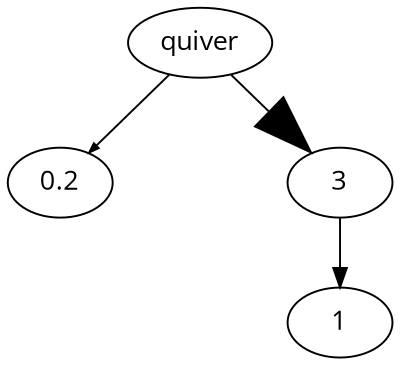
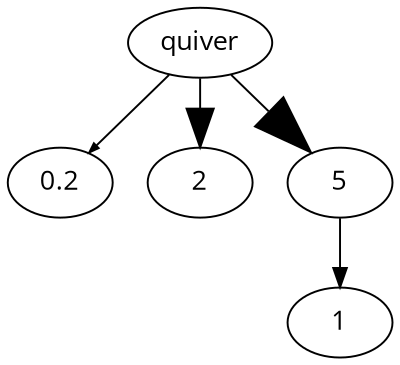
node "2": added
node "3": label "3" -> "5"
